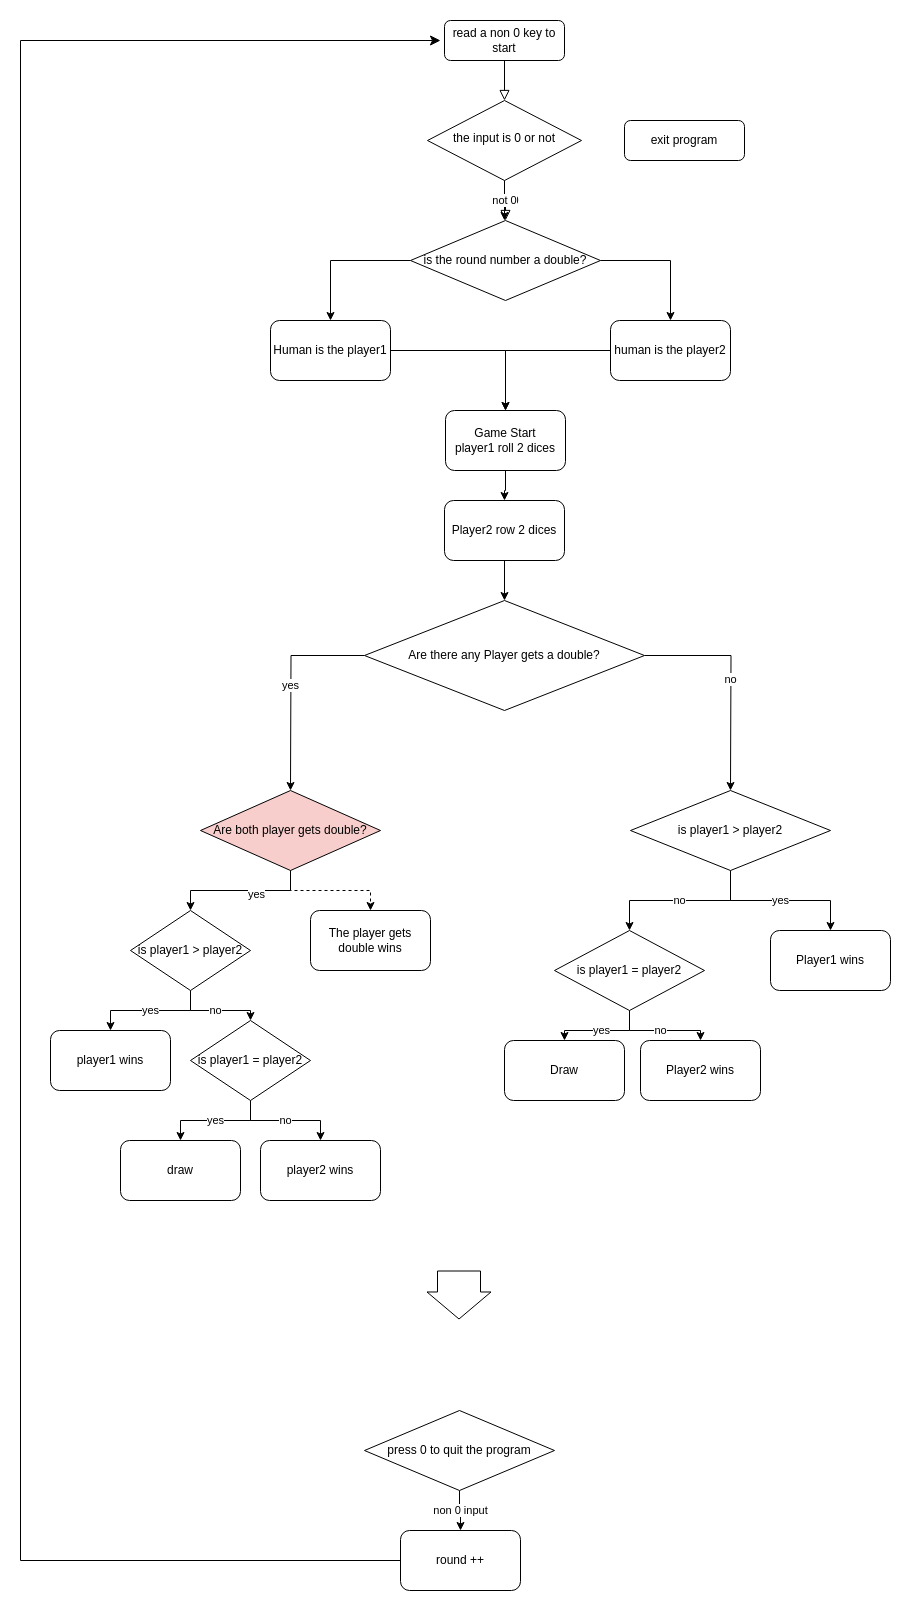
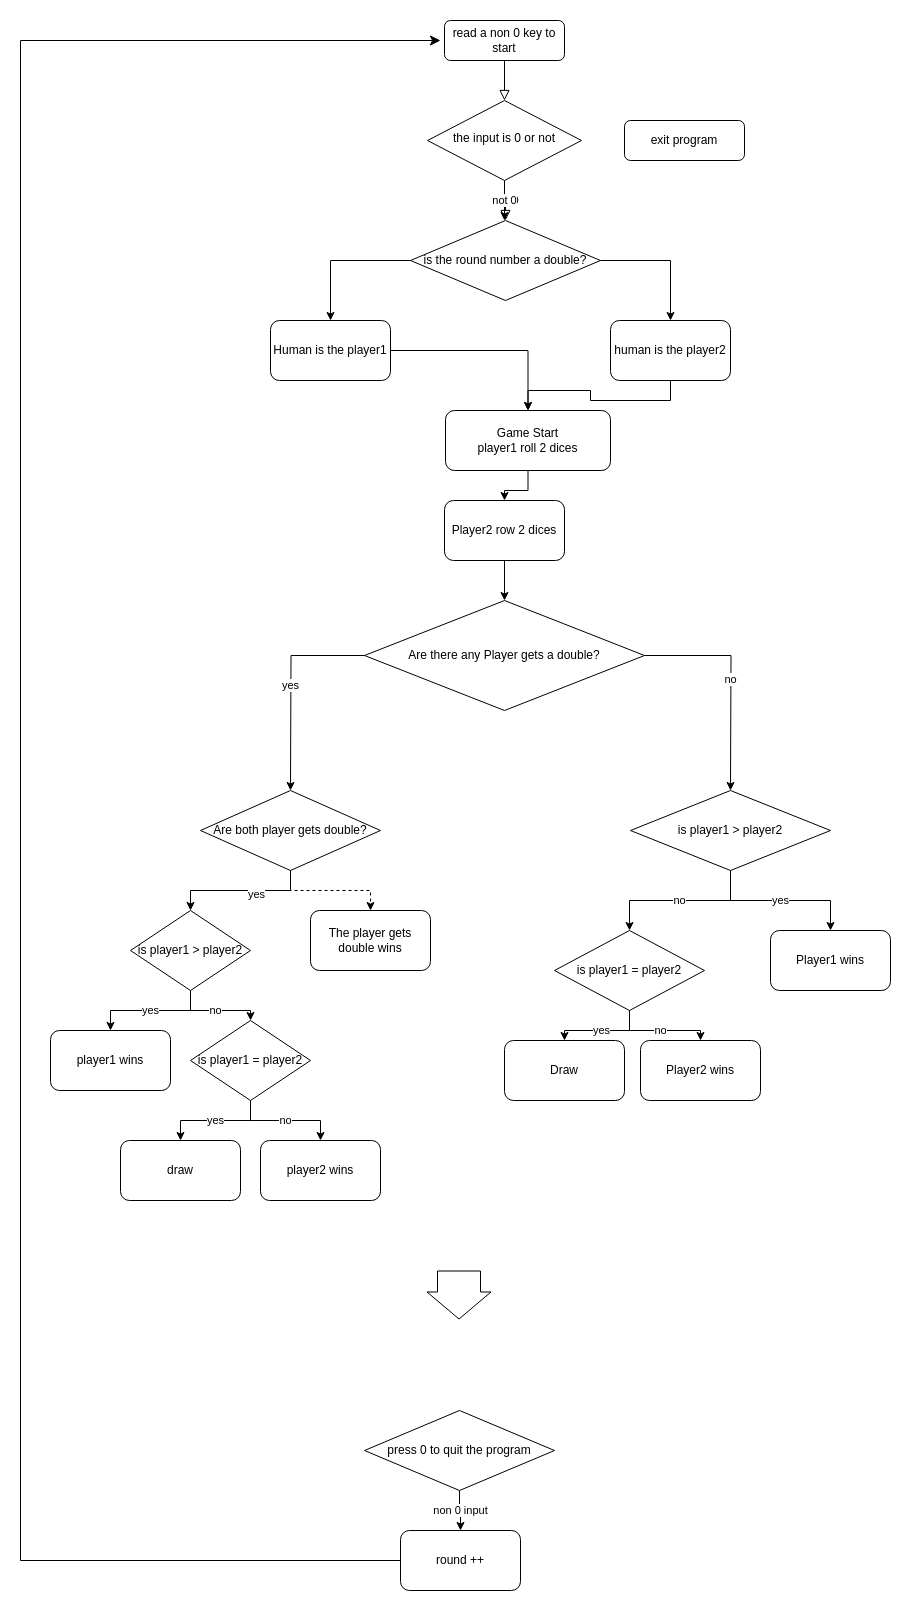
node "Game Start player1 roll 2 dices": size 120x60 -> 165x60
node "Are both player gets double?": fillcolor #f8cecc -> #ffffff
